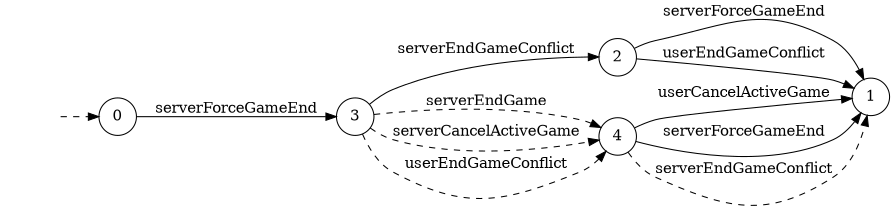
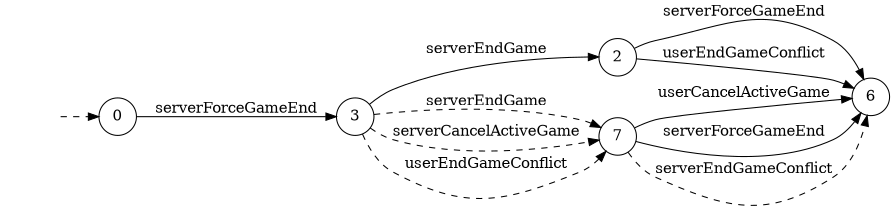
edge "3" -> "2": label "serverEndGameConflict" -> "serverEndGame"
node "1": label "1" -> "6"
node "4": label "4" -> "7"
